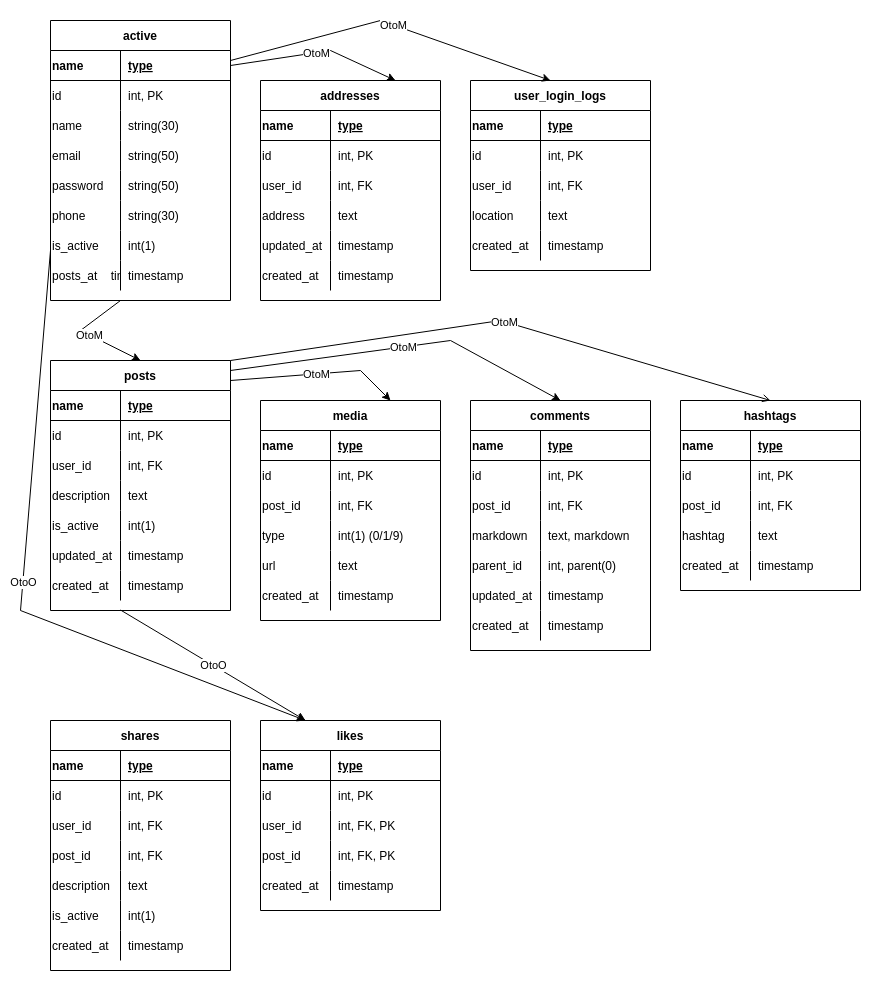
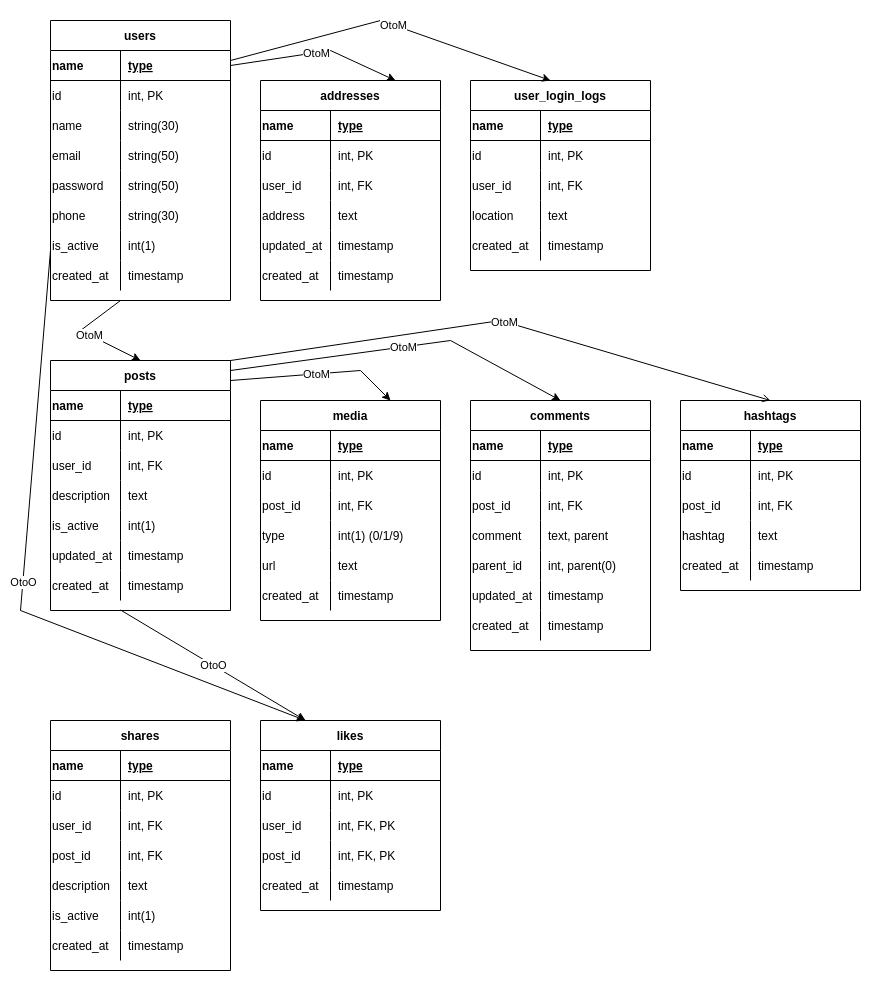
node "active": label "active" -> "users"
node "posts_at timesa": label "posts_at timesa" -> "created_at timesa"
node "markdown": label "markdown" -> "comment"
node "text, markdown": label "text, markdown" -> "text, parent"
